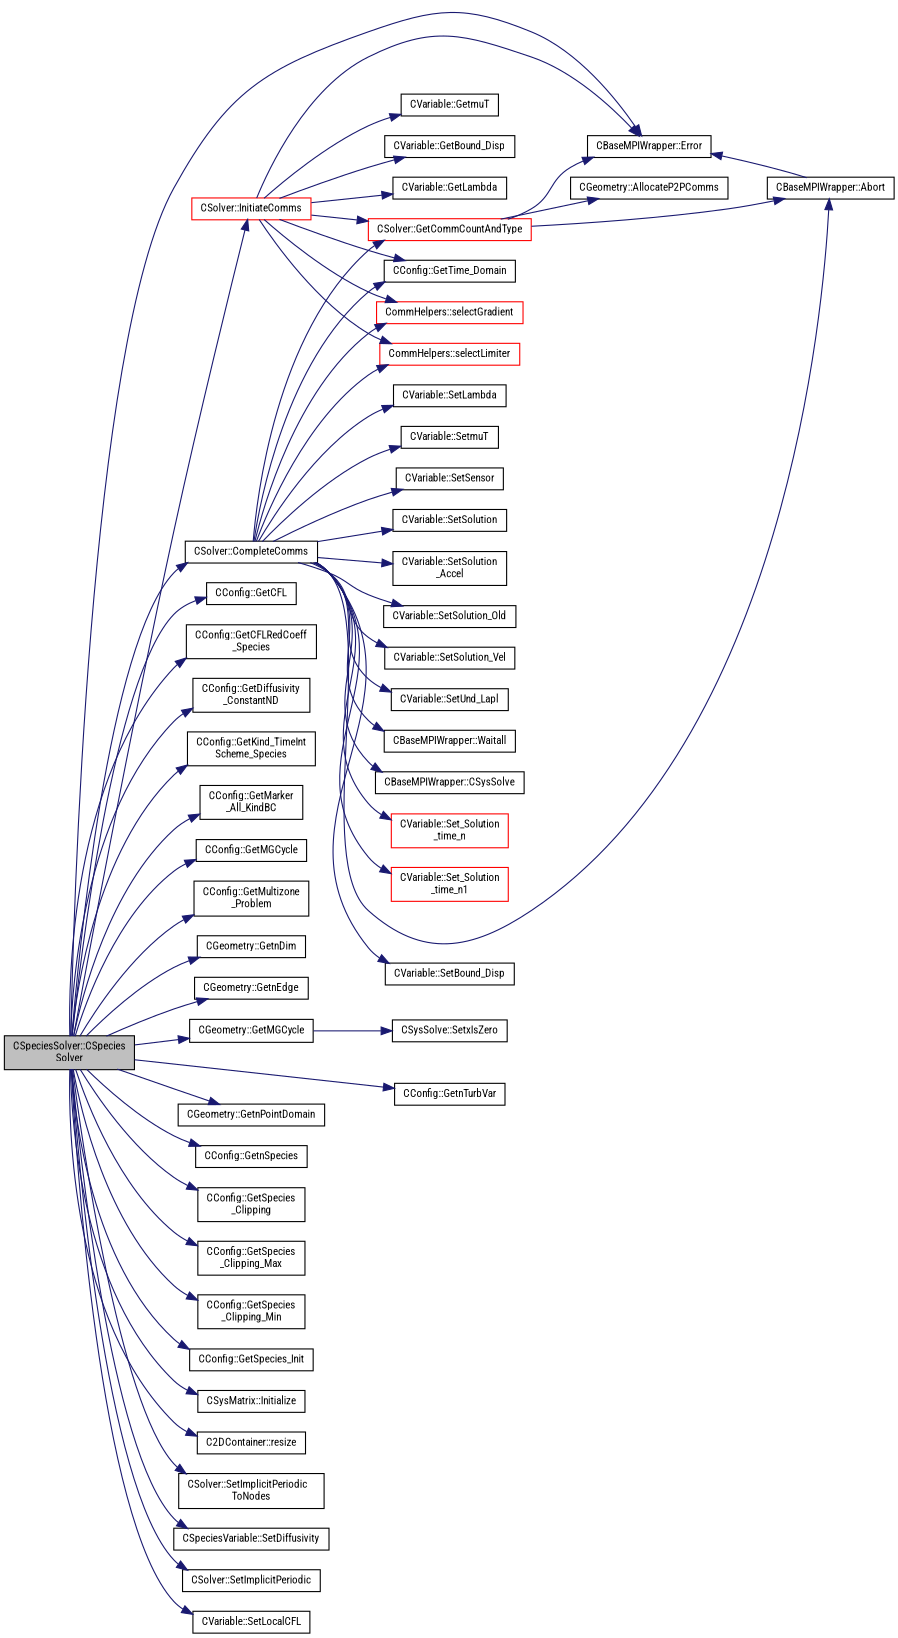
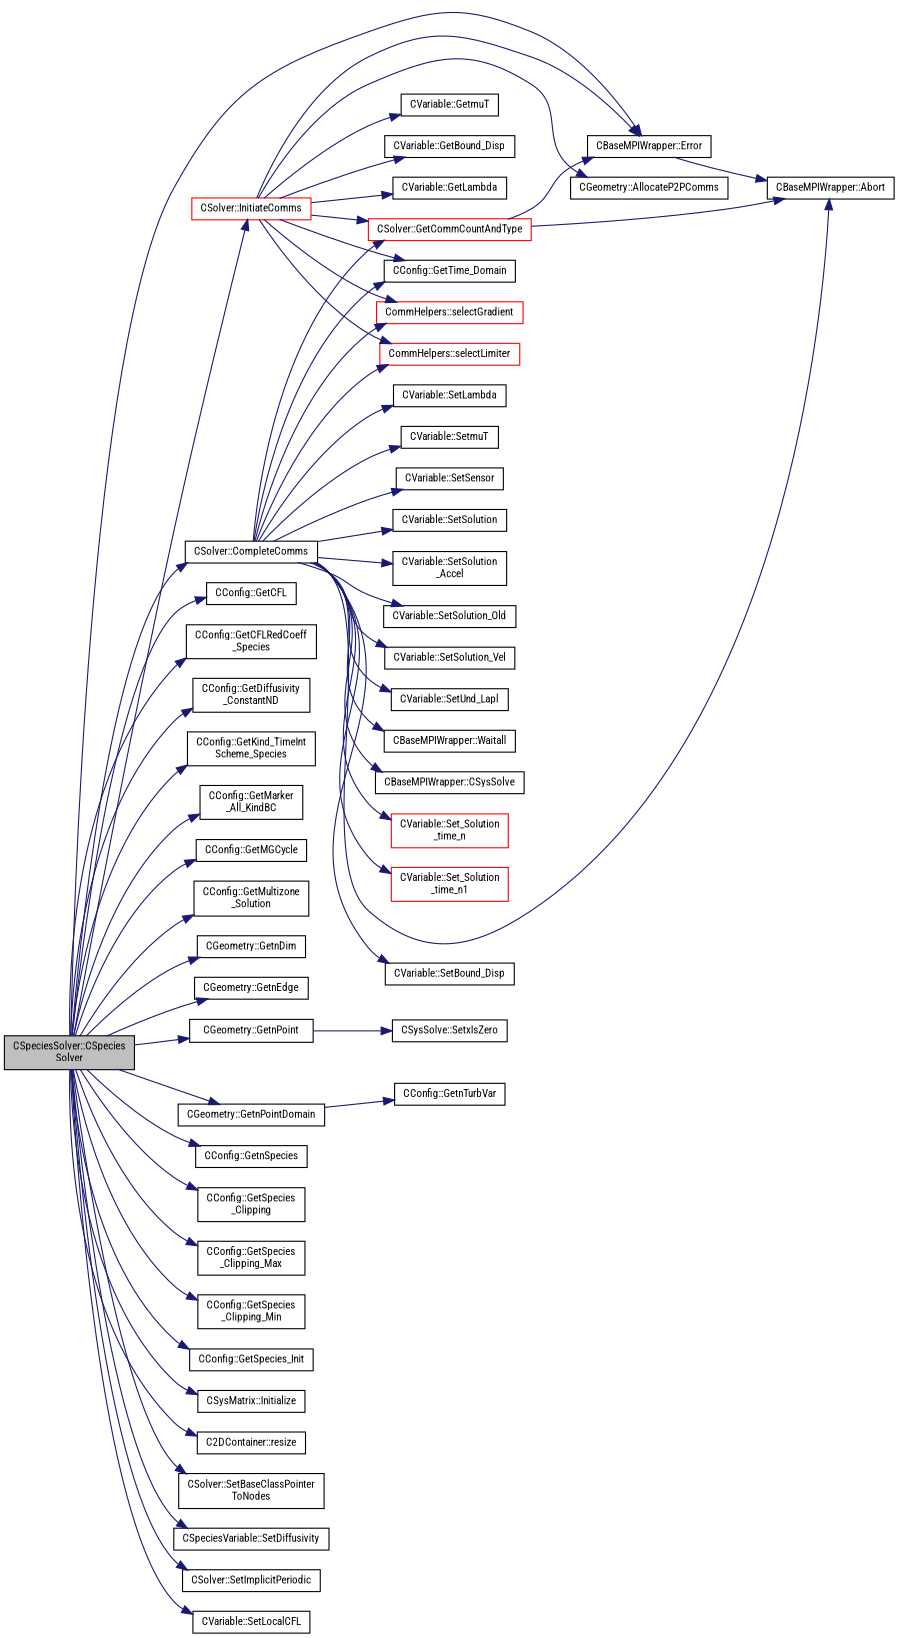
edge "CBaseMPIWrapper::Abort" -> "CBaseMPIWrapper::Error": reversed
edge "CSolver::GetCommCountAndType" -> "CGeometry::AllocateP2PComms": now "CSolver::InitiateComms" -> "CGeometry::AllocateP2PComms"
node "CConfig::GetMultizone _Problem": label "CConfig::GetMultizone _Problem" -> "CConfig::GetMultizone _Solution"
node "CGeometry::GetMGCycle": label "CGeometry::GetMGCycle" -> "CGeometry::GetnPoint"
edge "CSpeciesSolver::CSpecies Solver" -> "CConfig::GetnTurbVar": now "CGeometry::GetnPointDomain" -> "CConfig::GetnTurbVar"
node "CSolver::SetImplicitPeriodic ToNodes": label "CSolver::SetImplicitPeriodic ToNodes" -> "CSolver::SetBaseClassPointer ToNodes"
